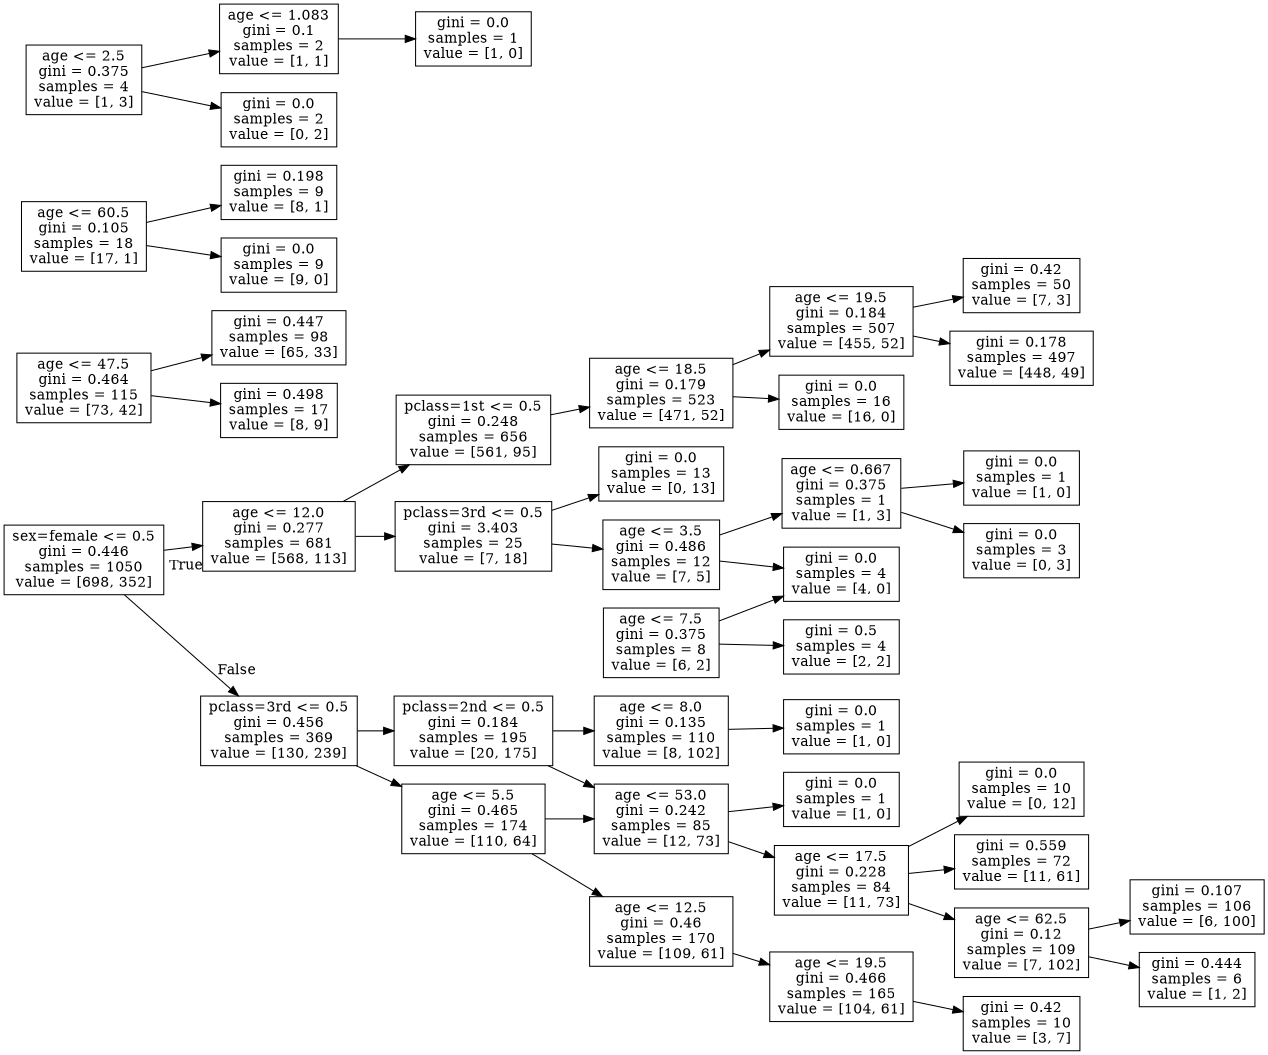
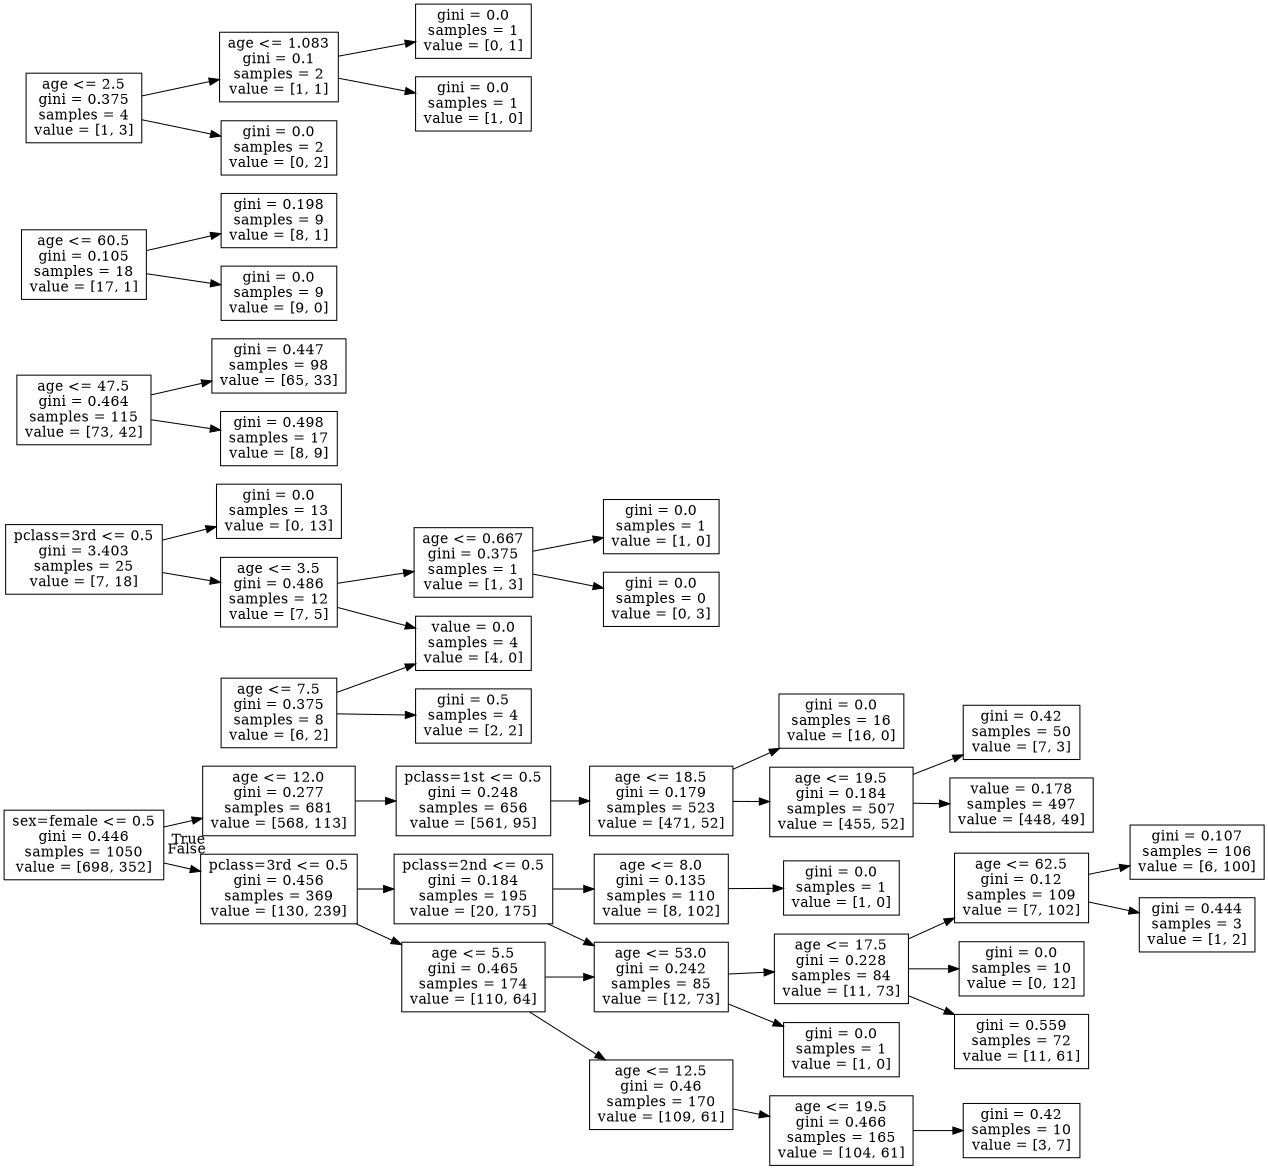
node "gini = 0.0 samples = 1 value = [0, 1]": added
node "gini = 0.178 samples = 497 value = [448, 49]": label "gini = 0.178 samples = 497 value = [448, 49]" -> "value = 0.178 samples = 497 value = [448, 49]"
edge "age <= 12.0 gini = 0.277 samples = 681 value = [568, 113]" -> "pclass=3rd <= 0.5 gini = 3.403 samples = 25 value = [7, 18]": removed
node "gini = 0.0 samples = 3 value = [0, 3]": label "gini = 0.0 samples = 3 value = [0, 3]" -> "gini = 0.0 samples = 0 value = [0, 3]"
node "gini = 0.0 samples = 4 value = [4, 0]": label "gini = 0.0 samples = 4 value = [4, 0]" -> "value = 0.0 samples = 4 value = [4, 0]"
node "gini = 0.444 samples = 6 value = [1, 2]": label "gini = 0.444 samples = 6 value = [1, 2]" -> "gini = 0.444 samples = 3 value = [1, 2]"
